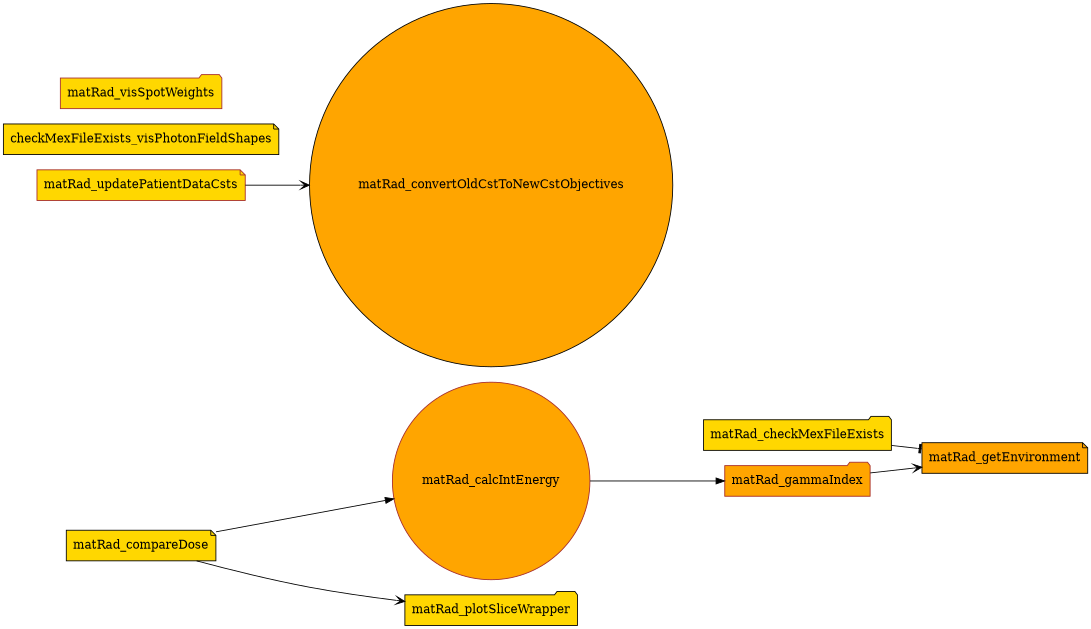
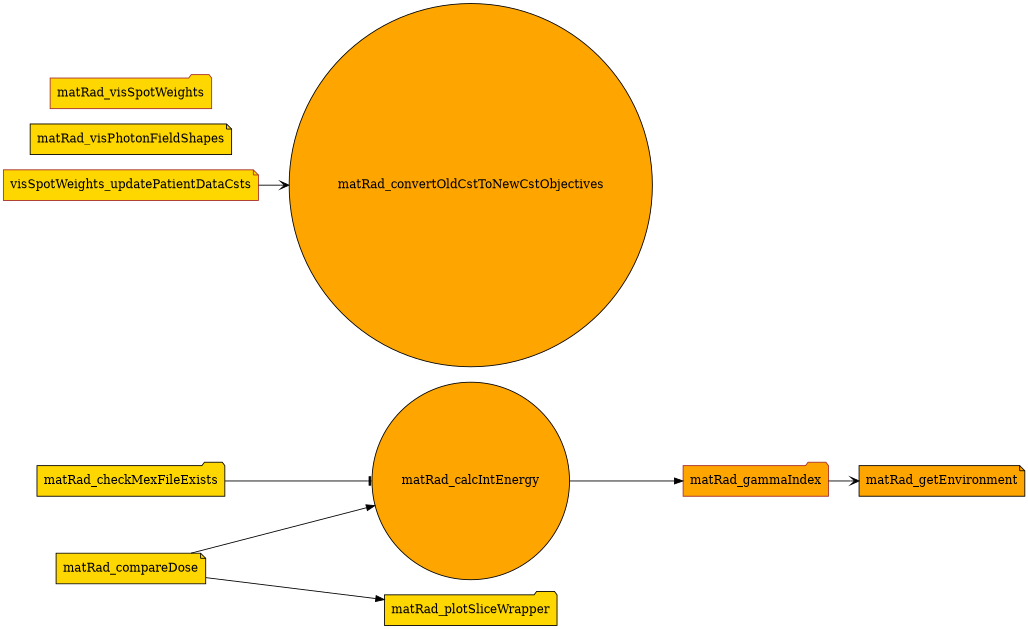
node "checkMexFileExists_visPhotonFieldShapes": label "checkMexFileExists_visPhotonFieldShapes" -> "matRad_visPhotonFieldShapes"
node "matRad_updatePatientDataCsts": label "matRad_updatePatientDataCsts" -> "visSpotWeights_updatePatientDataCsts"
edge "matRad_checkMexFileExists" -> "matRad_getEnvironment": now "matRad_checkMexFileExists" -> "matRad_calcIntEnergy"
node "matRad_calcIntEnergy": color brown -> black
edge "matRad_compareDose" -> "matRad_plotSliceWrapper": arrowhead vee -> normal
